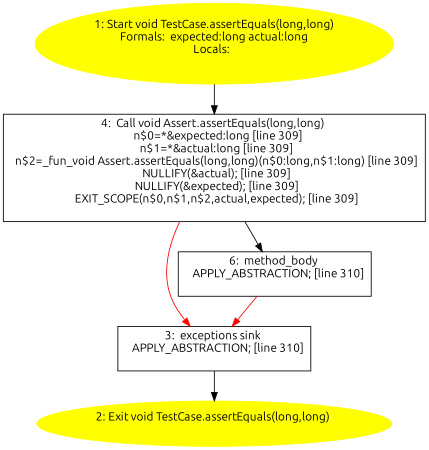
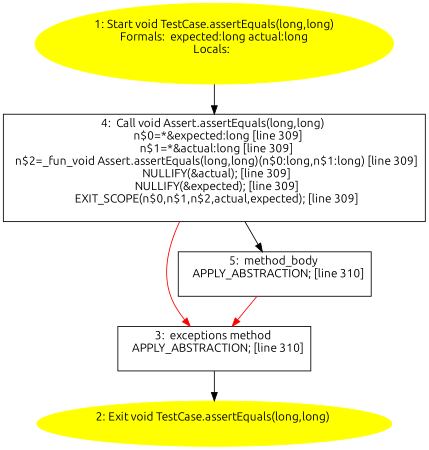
node "6:  method_body APPLY_ABSTRACTION; [line 310]": label "6:  method_body APPLY_ABSTRACTION; [line 310]" -> "5:  method_body APPLY_ABSTRACTION; [line 310]"
node "3:  exceptions sink APPLY_ABSTRACTION; [line 310]": label "3:  exceptions sink APPLY_ABSTRACTION; [line 310]" -> "3:  exceptions method APPLY_ABSTRACTION; [line 310]"
